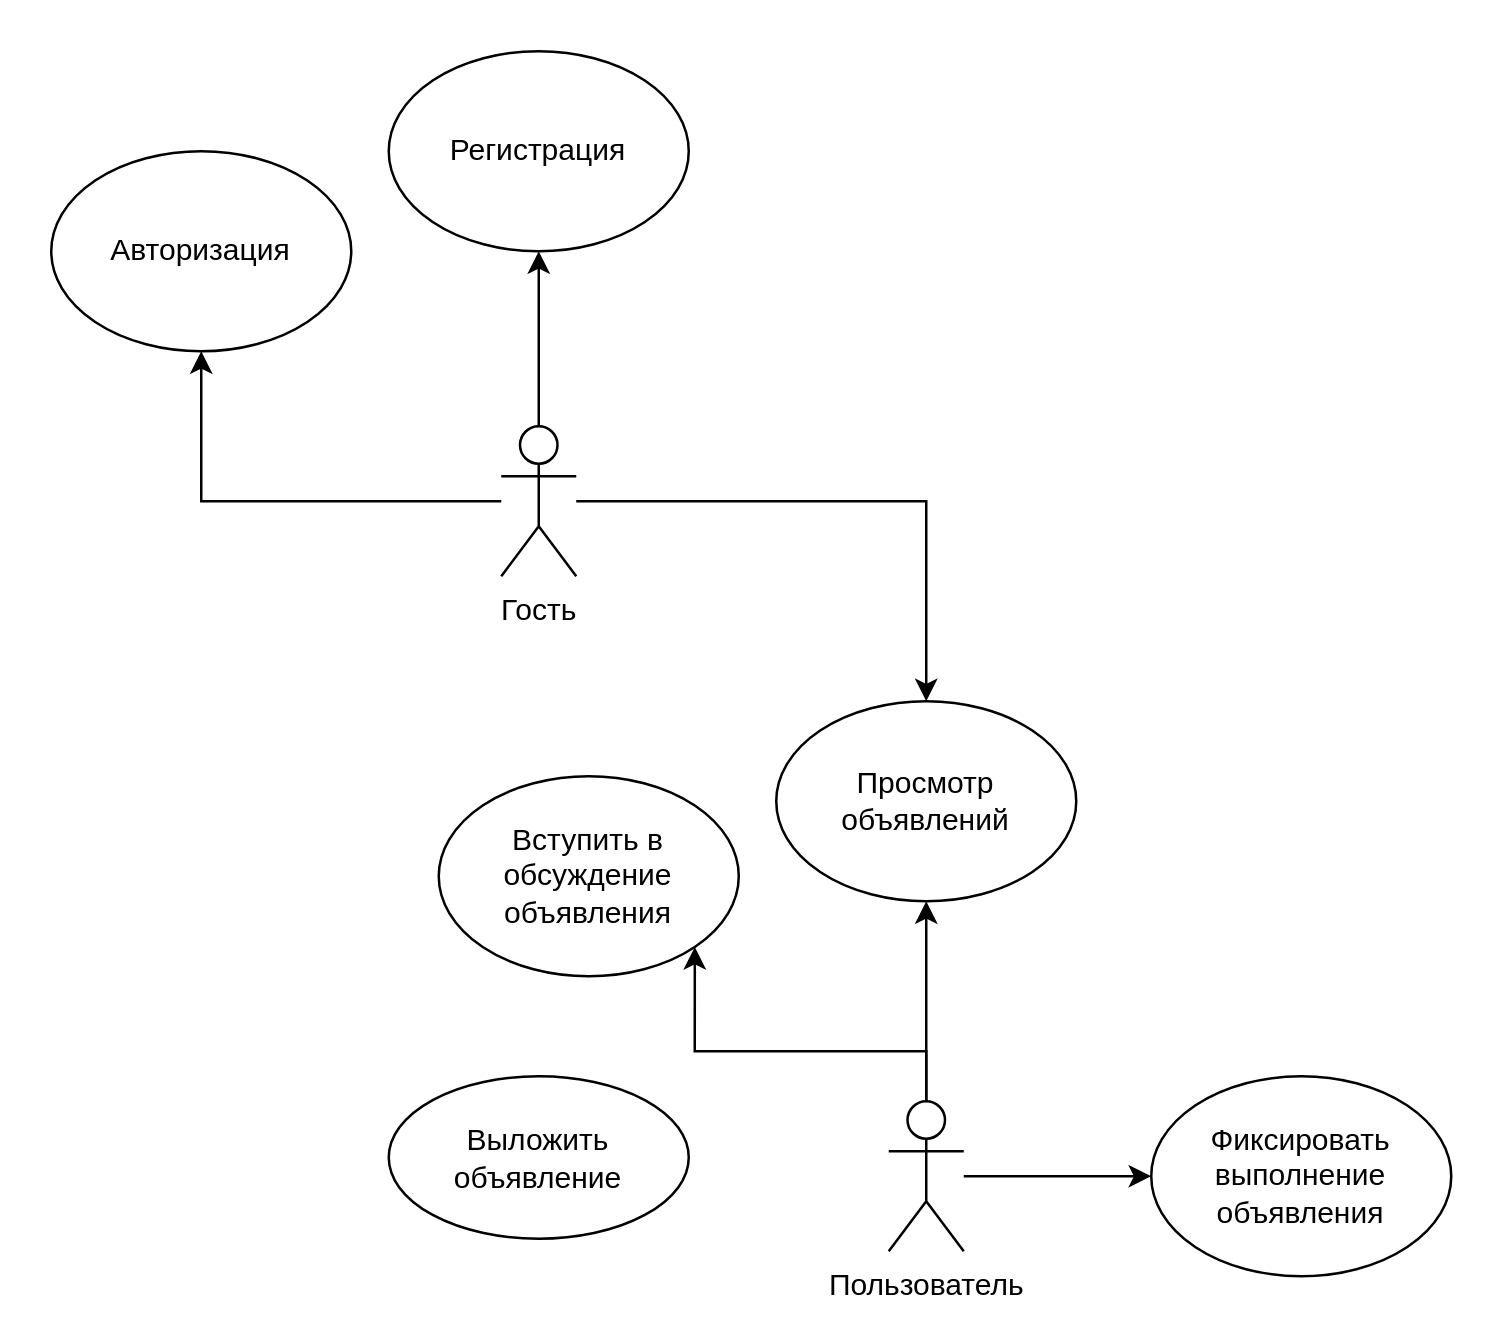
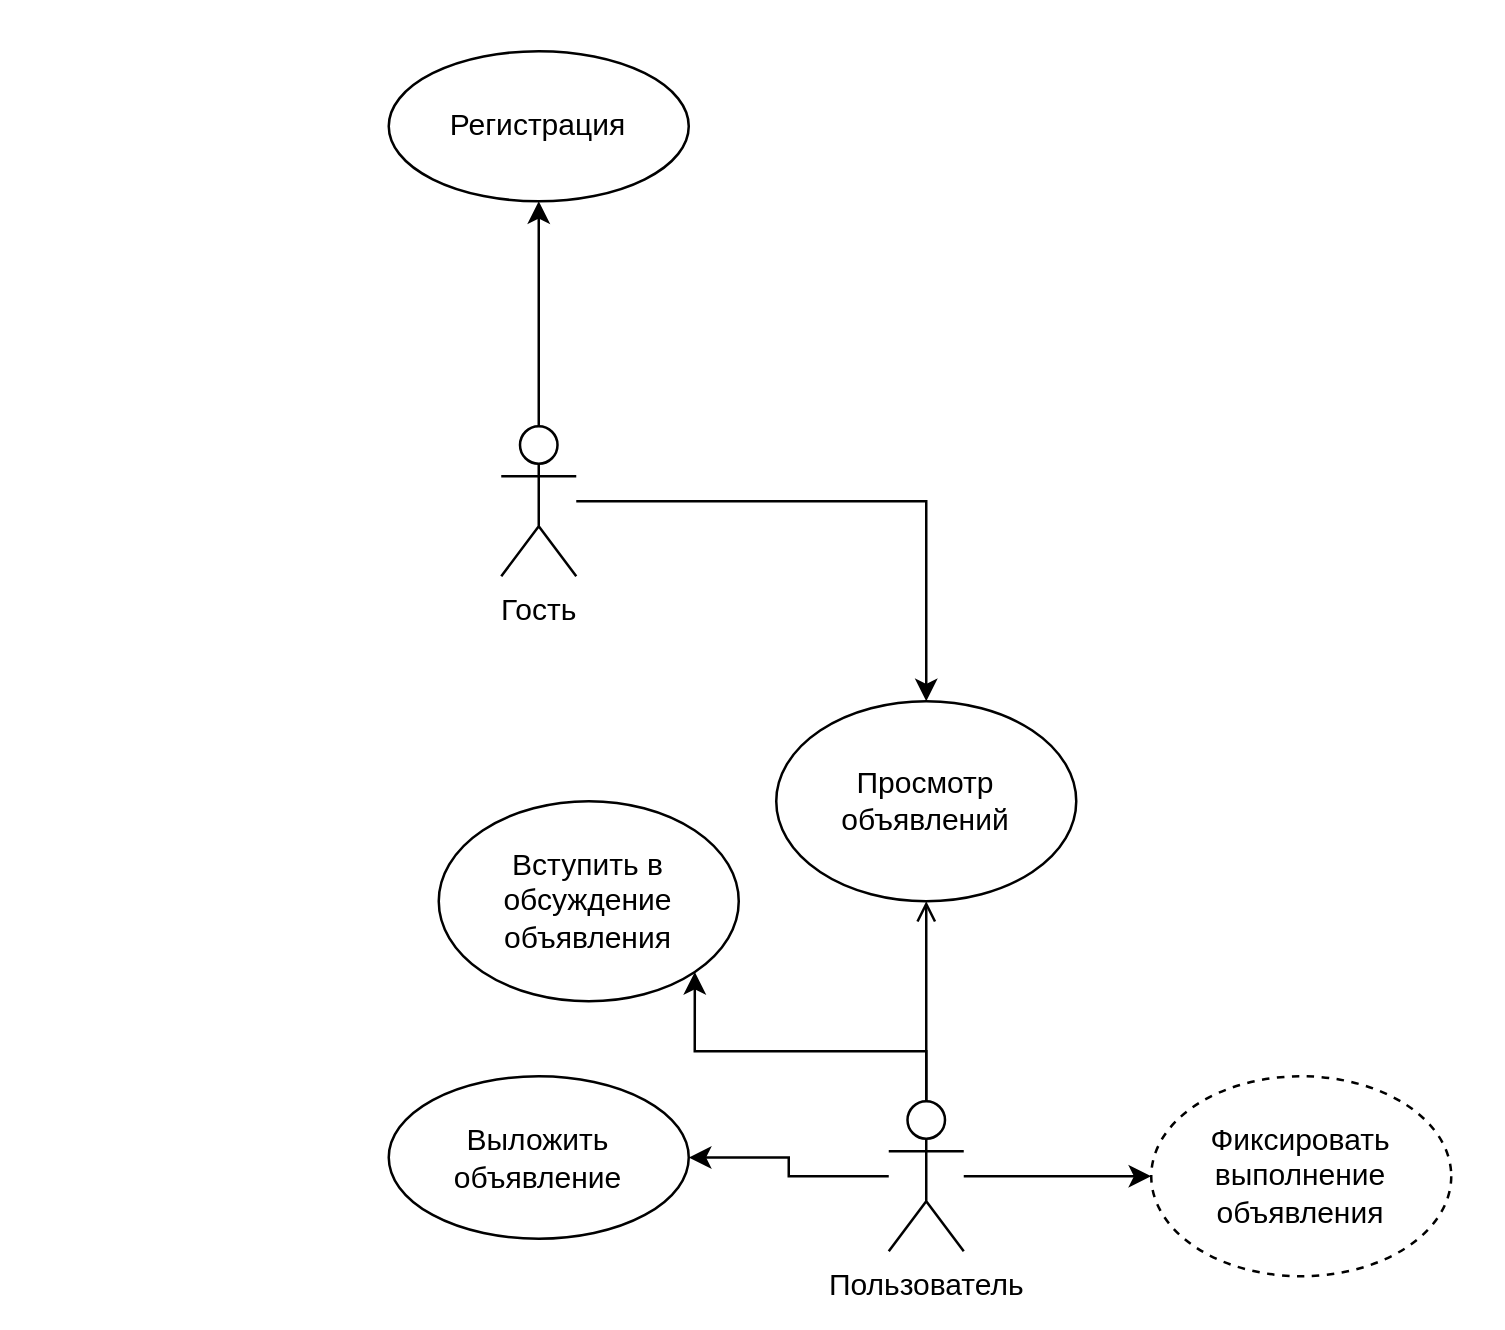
node "Регистрация": size 300x200 -> 300x150
node "Авторизация": removed
edge "Гость" -> "Авторизация": removed
node "Вступить в обсуждение объявления": moved (589, 876) -> (589, 901)
edge "Пользователь" -> "Просмотр объявлений": arrowhead classic -> open
edge "Пользователь" -> "Выложить объявление": added
node "Фиксировать выполнение объявления": style solid -> dashed
